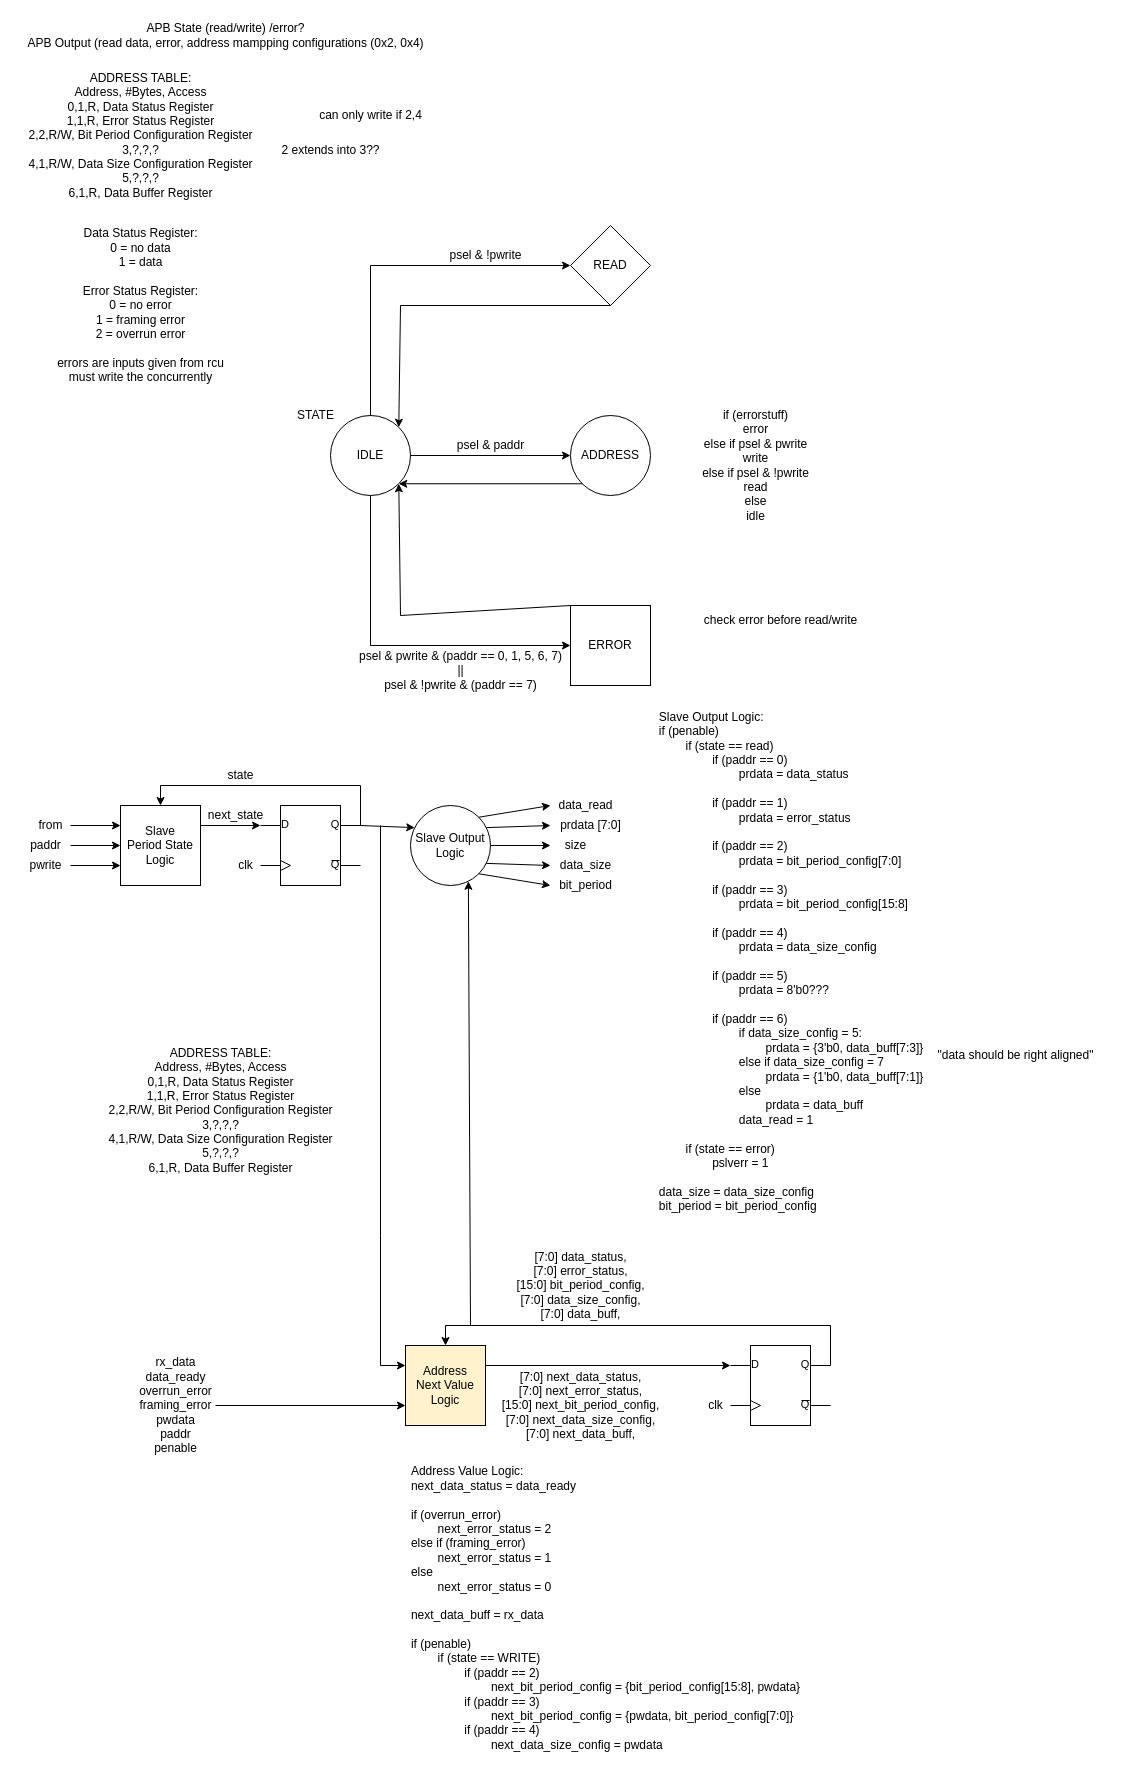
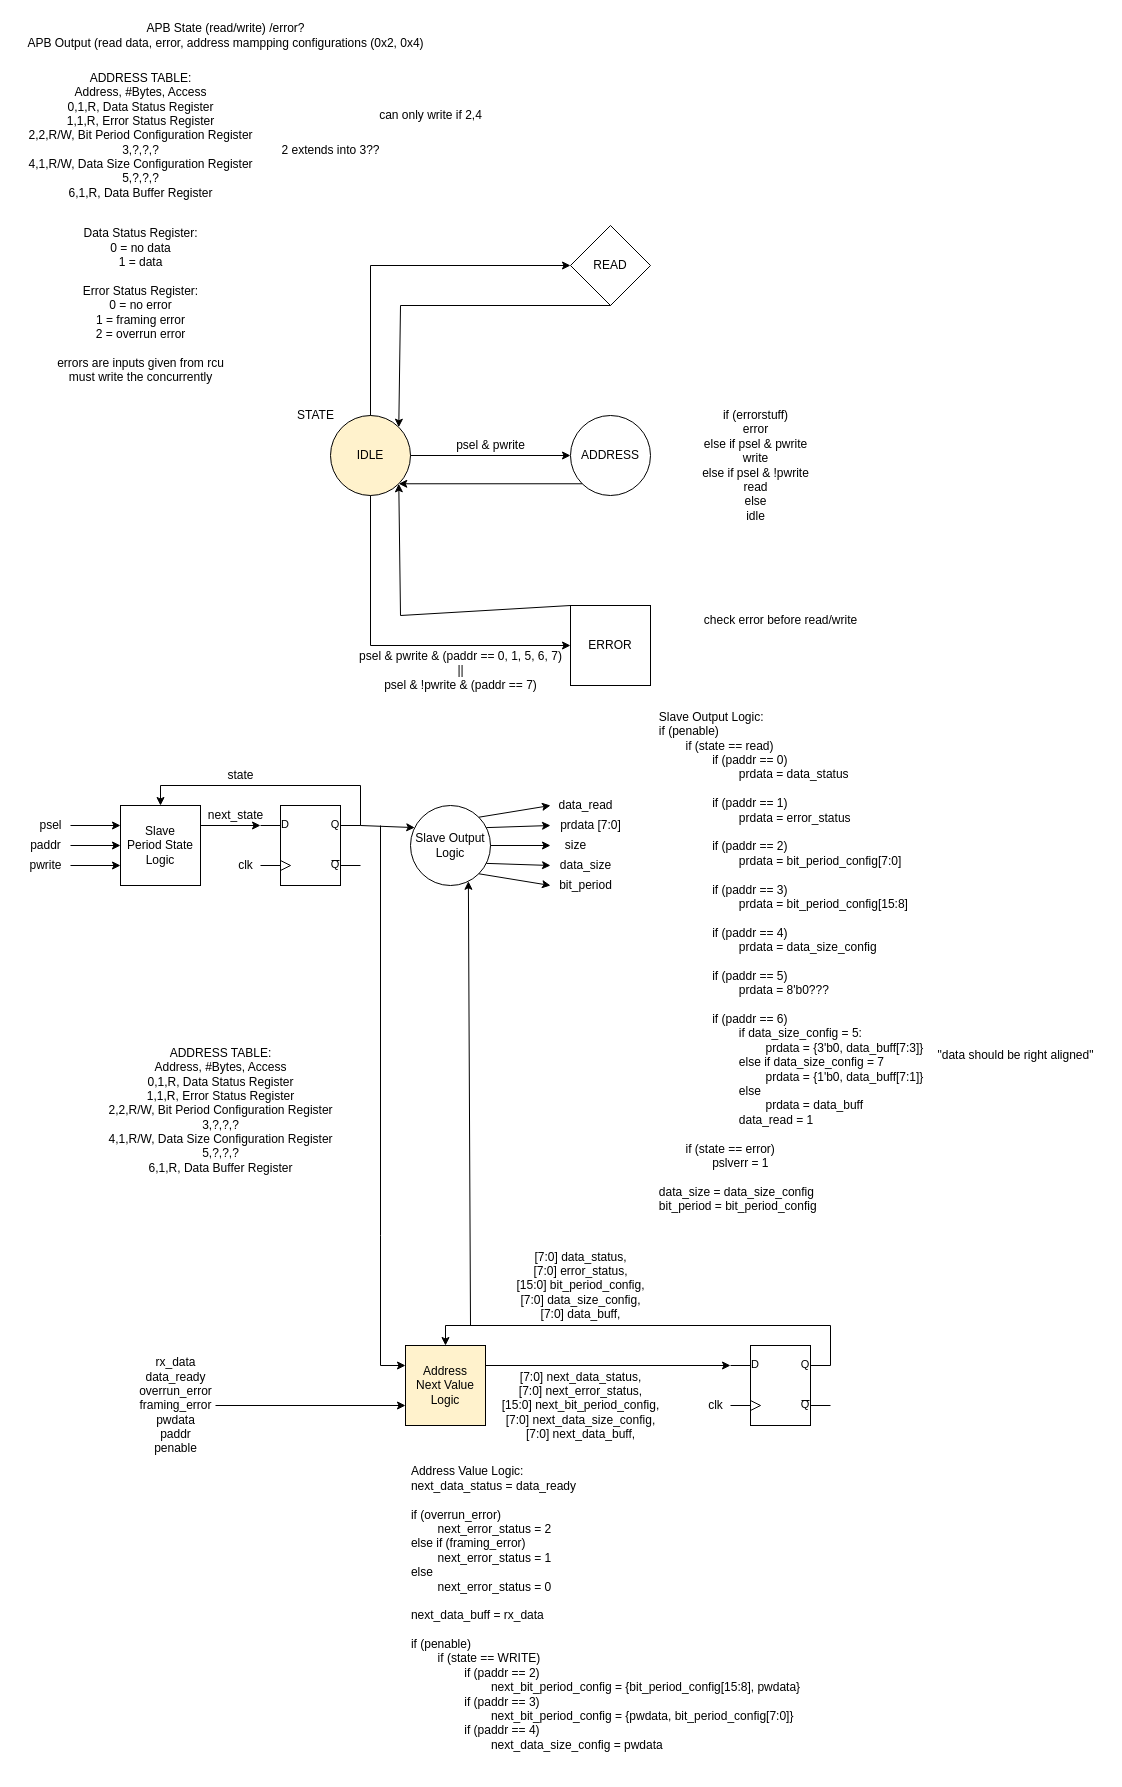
node "can only write if 2,4": moved (371, 116) -> (431, 116)
node "psel & !pwrite": removed
node "psel & paddr": label "psel & paddr" -> "psel & pwrite"
node "IDLE": fillcolor #ffffff -> #fff2cc
node "from": label "from" -> "psel"
